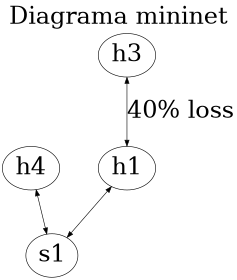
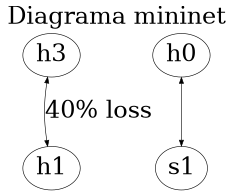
node "h4": label "h4" -> "h0"
edge "h1" -- "s1": removed
